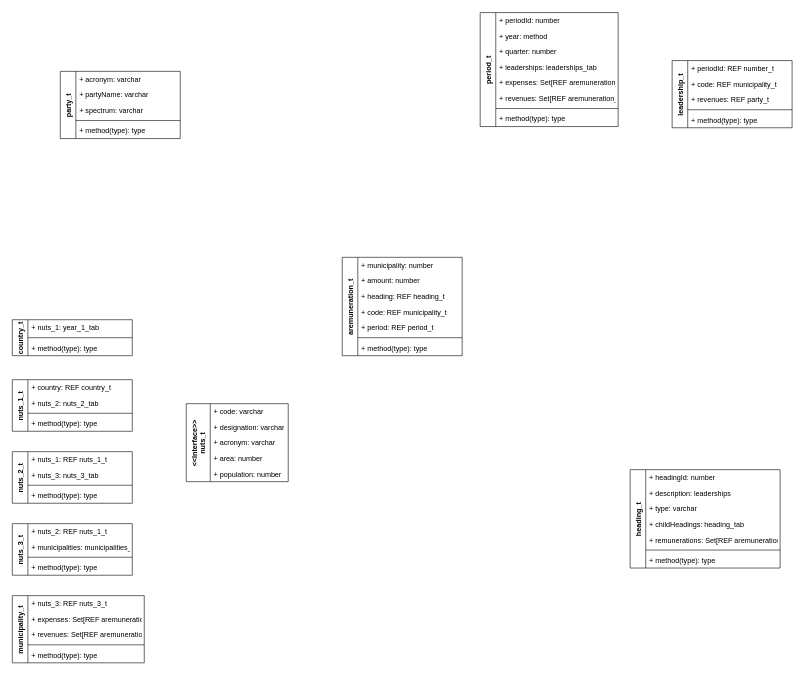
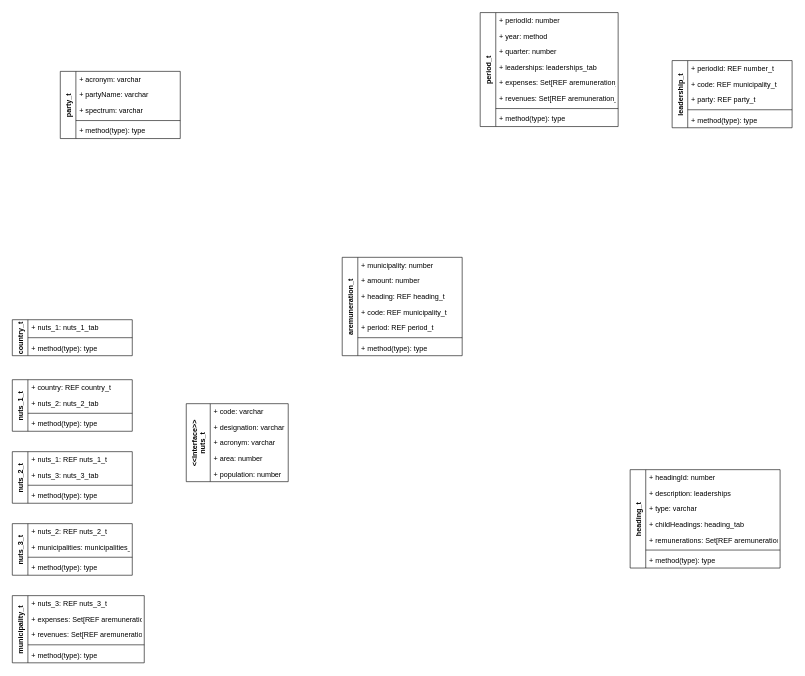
node "+ revenues: REF party_t": label "+ revenues: REF party_t" -> "+ party: REF party_t"
node "+ nuts_1: year_1_tab": label "+ nuts_1: year_1_tab" -> "+ nuts_1: nuts_1_tab"
node "+ nuts_2: REF nuts_1_t": label "+ nuts_2: REF nuts_1_t" -> "+ nuts_2: REF nuts_2_t"
